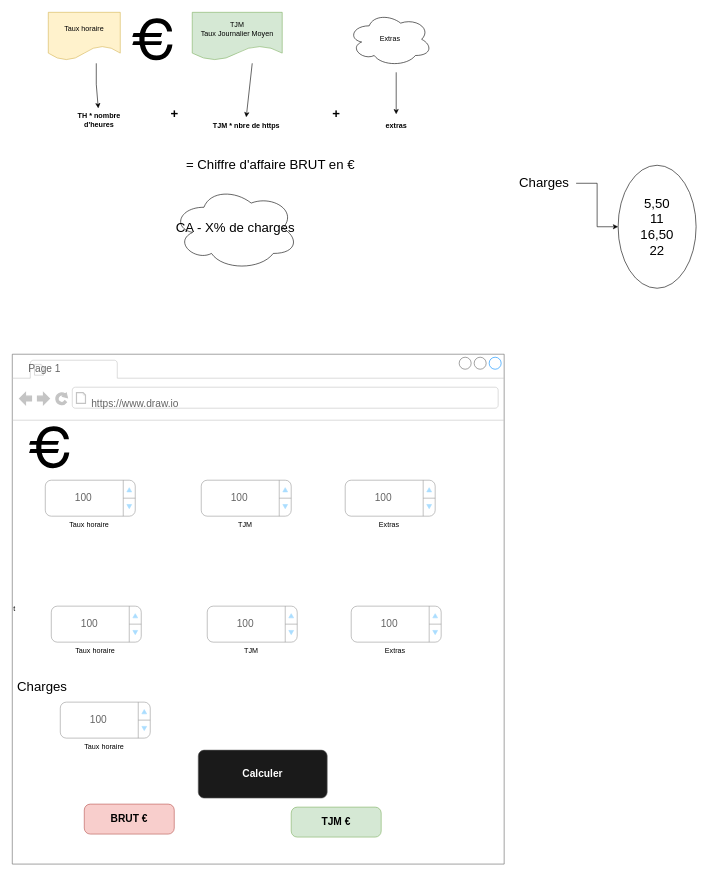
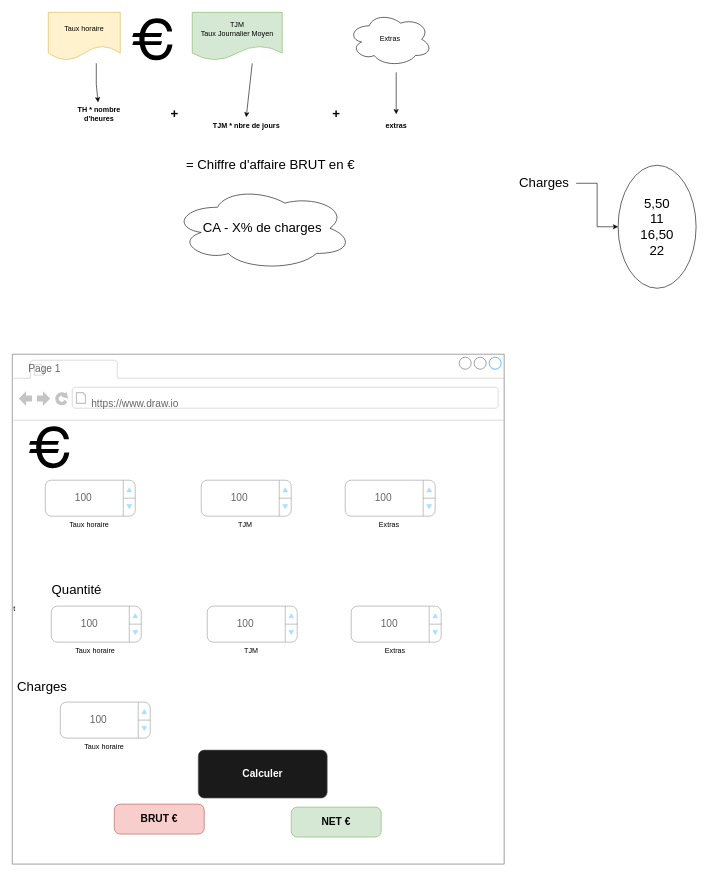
node "TH * nombre d'heures": moved (99, 120) -> (99, 114)
node "TJM * nbre de https": label "TJM * nbre de https" -> "TJM * nbre de jours"
node "CA - X% de charges": size 126x84 -> 180x84
node "Quantité": added
node "BRUT €": moved (129, 819) -> (159, 819)
node "TJM €": label "TJM €" -> "NET €"
